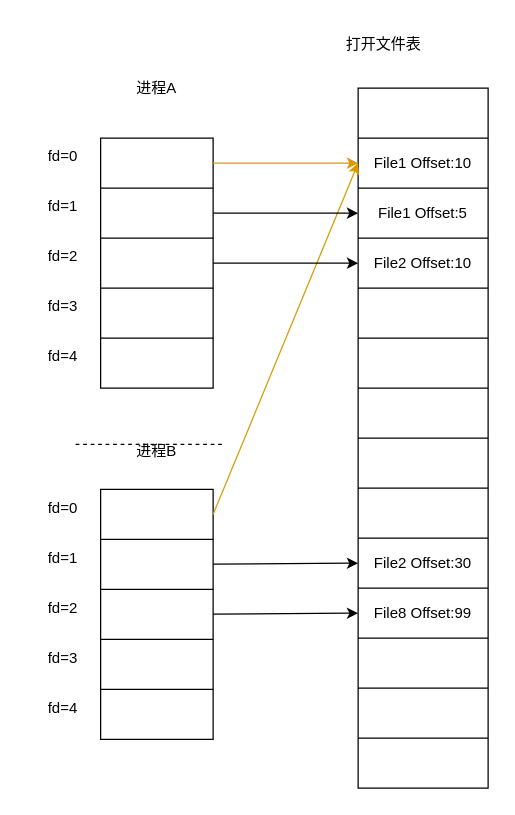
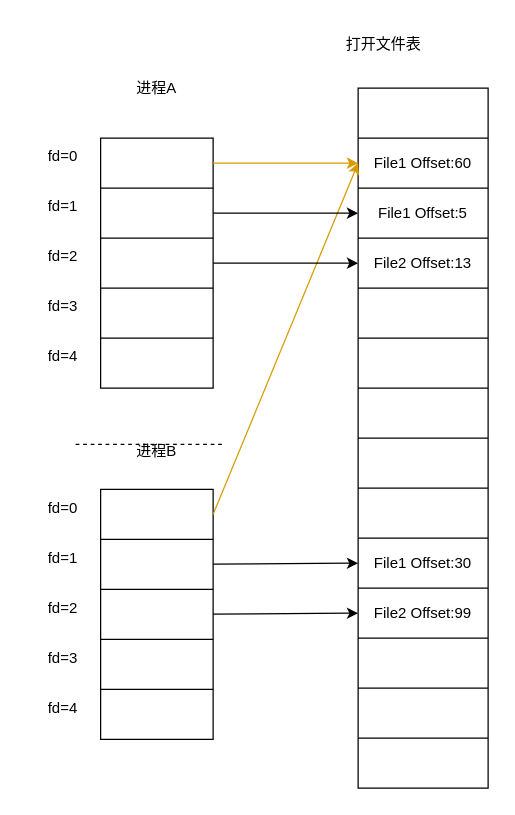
node "File1 Offset:10": label "File1 Offset:10" -> "File1 Offset:60"
node "File2 Offset:10": label "File2 Offset:10" -> "File2 Offset:13"
node "File2 Offset:30": label "File2 Offset:30" -> "File1 Offset:30"
node "File8 Offset:99": label "File8 Offset:99" -> "File2 Offset:99"
